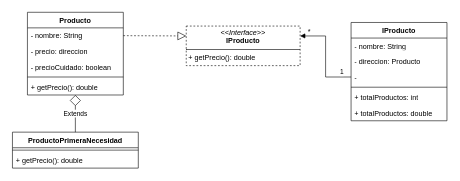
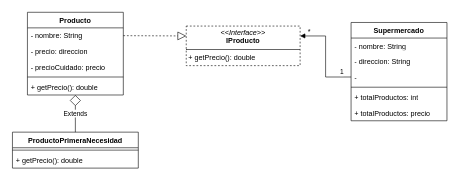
node "IProducto": label "IProducto" -> "Supermercado"
node "- direccion: Producto": label "- direccion: Producto" -> "- direccion: String"
node "- precioCuidado: boolean": label "- precioCuidado: boolean" -> "- precioCuidado: precio"
node "+ totalProductos: double": label "+ totalProductos: double" -> "+ totalProductos: precio"
